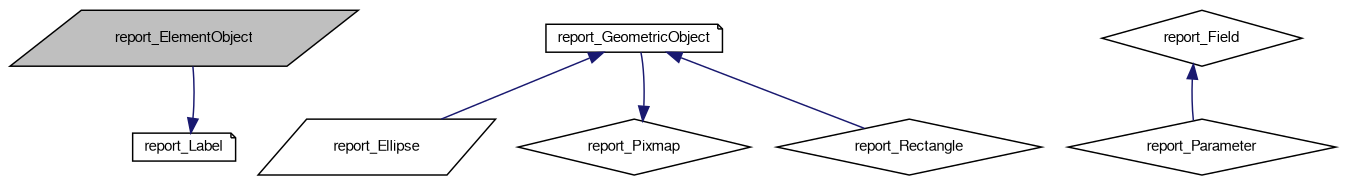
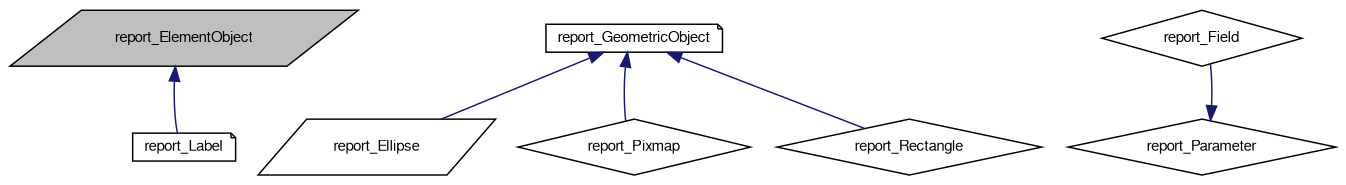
edge "report_GeometricObject" -> "report_Pixmap": reversed
edge "report_ElementObject" -> "report_Label": reversed
edge "report_Parameter" -> "report_Field": reversed
